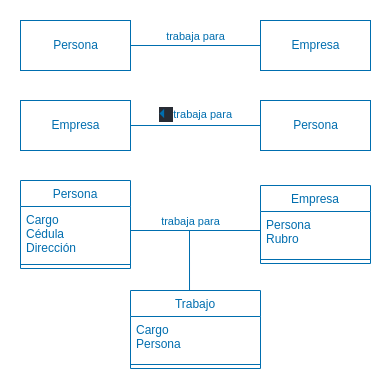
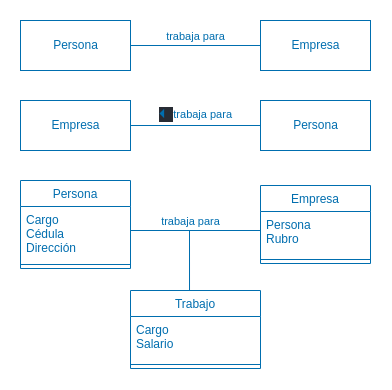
node "Cargo Persona": label "Cargo Persona" -> "Cargo Salario"
